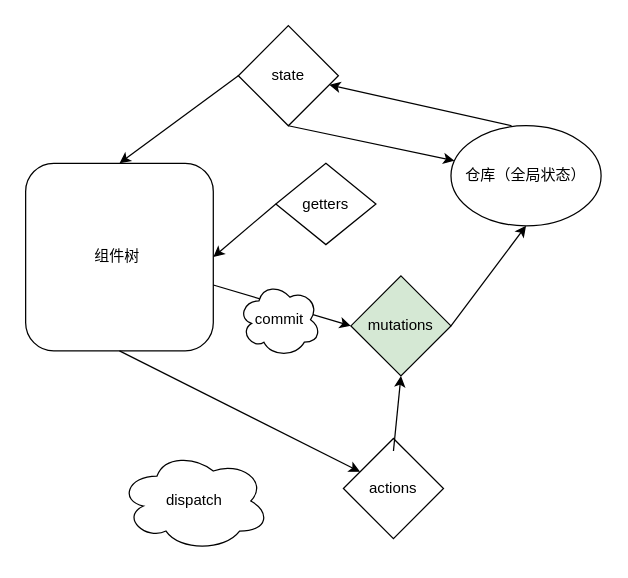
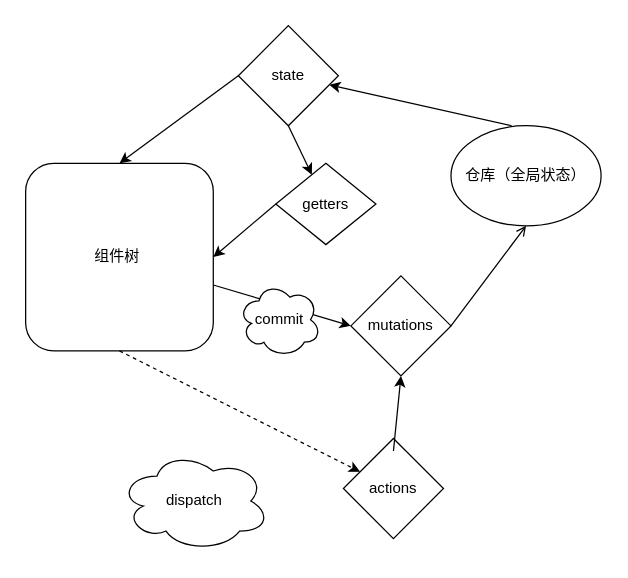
edge "state" -> "仓库（全局状态）": now "state" -> "getters"
edge "mutations" -> "仓库（全局状态）": arrowhead classic -> open
node "mutations": fillcolor #d5e8d4 -> #ffffff
edge "组件树" -> "actions": style solid -> dashed
